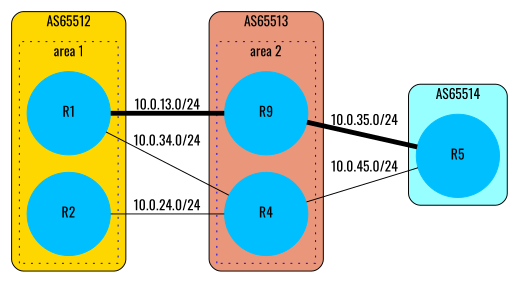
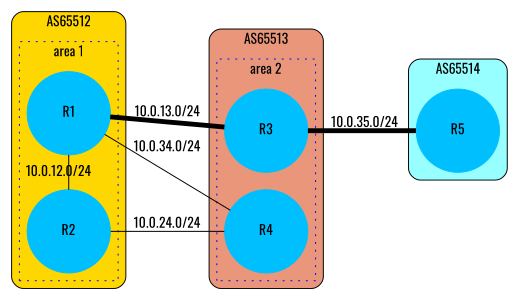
node "R9": label "R9" -> "R3"
edge "R1" -- "R2": added, label "10.0.12.0/24"
edge "R5" -- "R4": removed, label "10.0.45.0/24"
